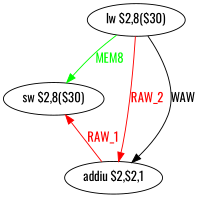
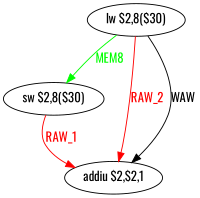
edge "addiu $2,$2,1" -> "sw $2,8($30)": reversed
